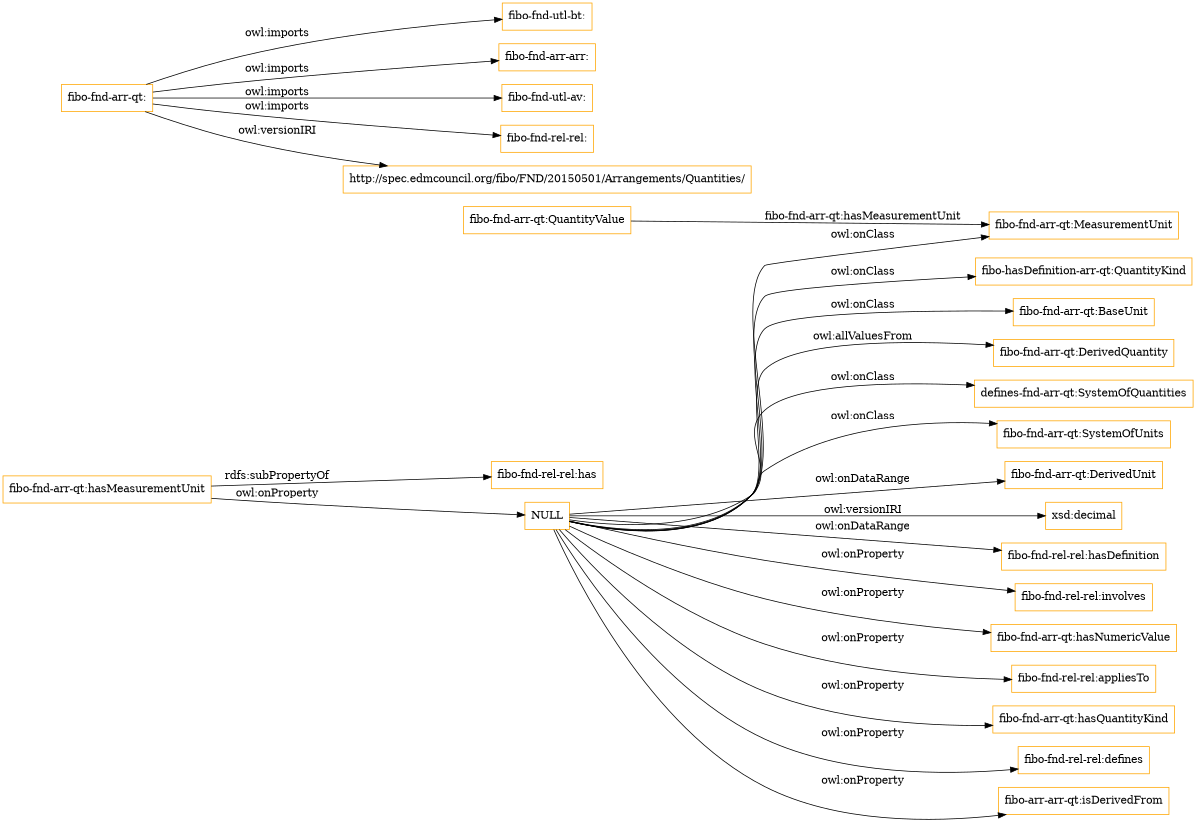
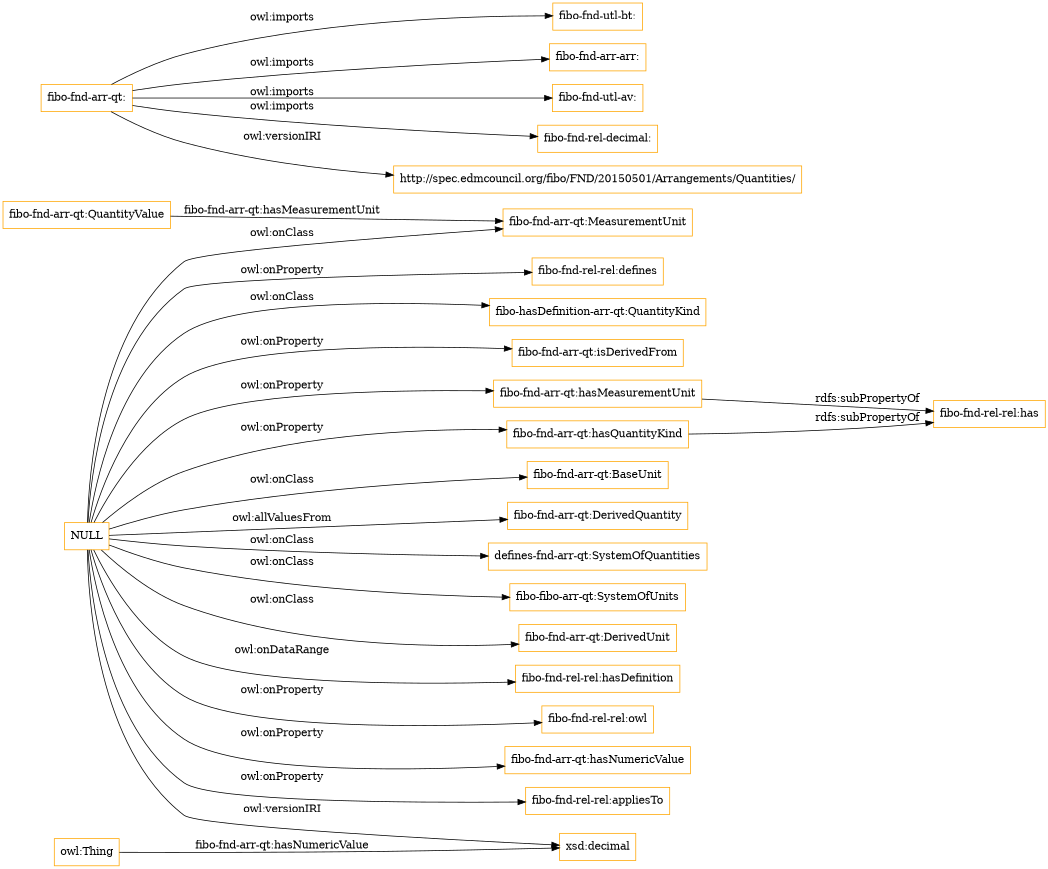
node "fibo-fnd-rel-rel:": label "fibo-fnd-rel-rel:" -> "fibo-fnd-rel-decimal:"
edge "fibo-fnd-arr-qt:hasQuantityKind" -> "fibo-fnd-rel-rel:has": added, label "rdfs:subPropertyOf"
node "fibo-fnd-arr-qt:SystemOfUnits": label "fibo-fnd-arr-qt:SystemOfUnits" -> "fibo-fibo-arr-qt:SystemOfUnits"
edge "NULL" -> "fibo-fnd-arr-qt:DerivedUnit": label "owl:onDataRange" -> "owl:onClass"
edge "fibo-fnd-arr-qt:hasMeasurementUnit" -> "NULL": reversed
node "fibo-fnd-rel-rel:involves": label "fibo-fnd-rel-rel:involves" -> "fibo-fnd-rel-rel:owl"
node "fibo-arr-arr-qt:isDerivedFrom": label "fibo-arr-arr-qt:isDerivedFrom" -> "fibo-fnd-arr-qt:isDerivedFrom"
node "owl:Thing": added
